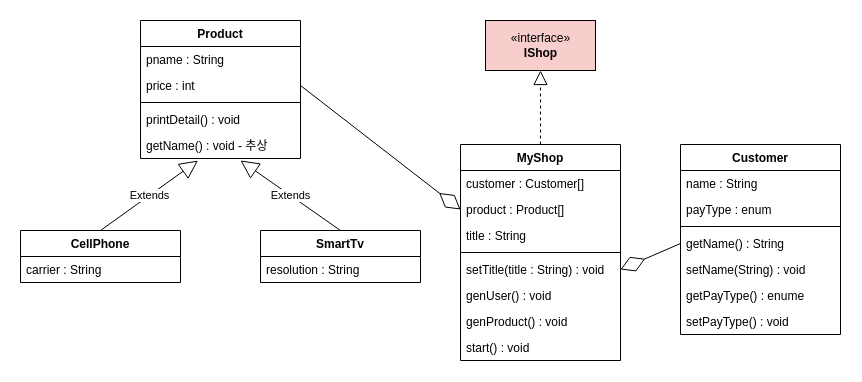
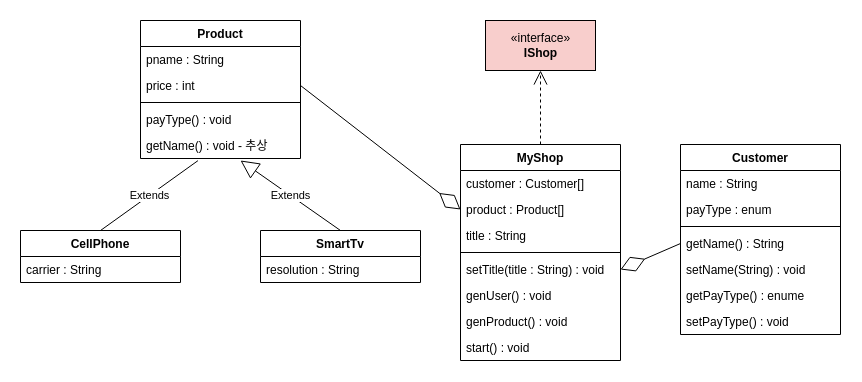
edge "MyShop" -> "«interface» IShop": arrowhead block -> open
node "printDetail() : void": label "printDetail() : void" -> "payType() : void"
edge "CellPhone" -> "getName() : void - 추상": arrowhead block -> none
